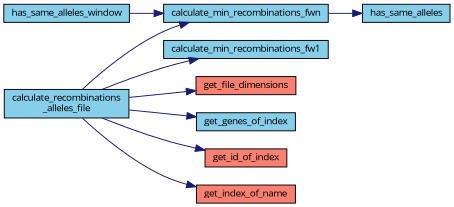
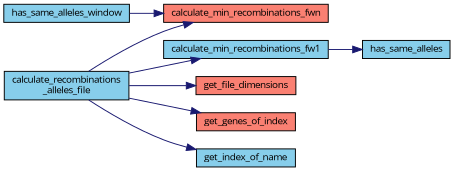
node "calculate_min_recombinations_fwn": fillcolor skyblue -> salmon
edge "calculate_min_recombinations_fwn" -> "has_same_alleles": now "calculate_min_recombinations_fw1" -> "has_same_alleles"
node "get_genes_of_index": fillcolor skyblue -> salmon
node "get_id_of_index": removed
node "get_index_of_name": fillcolor salmon -> skyblue
